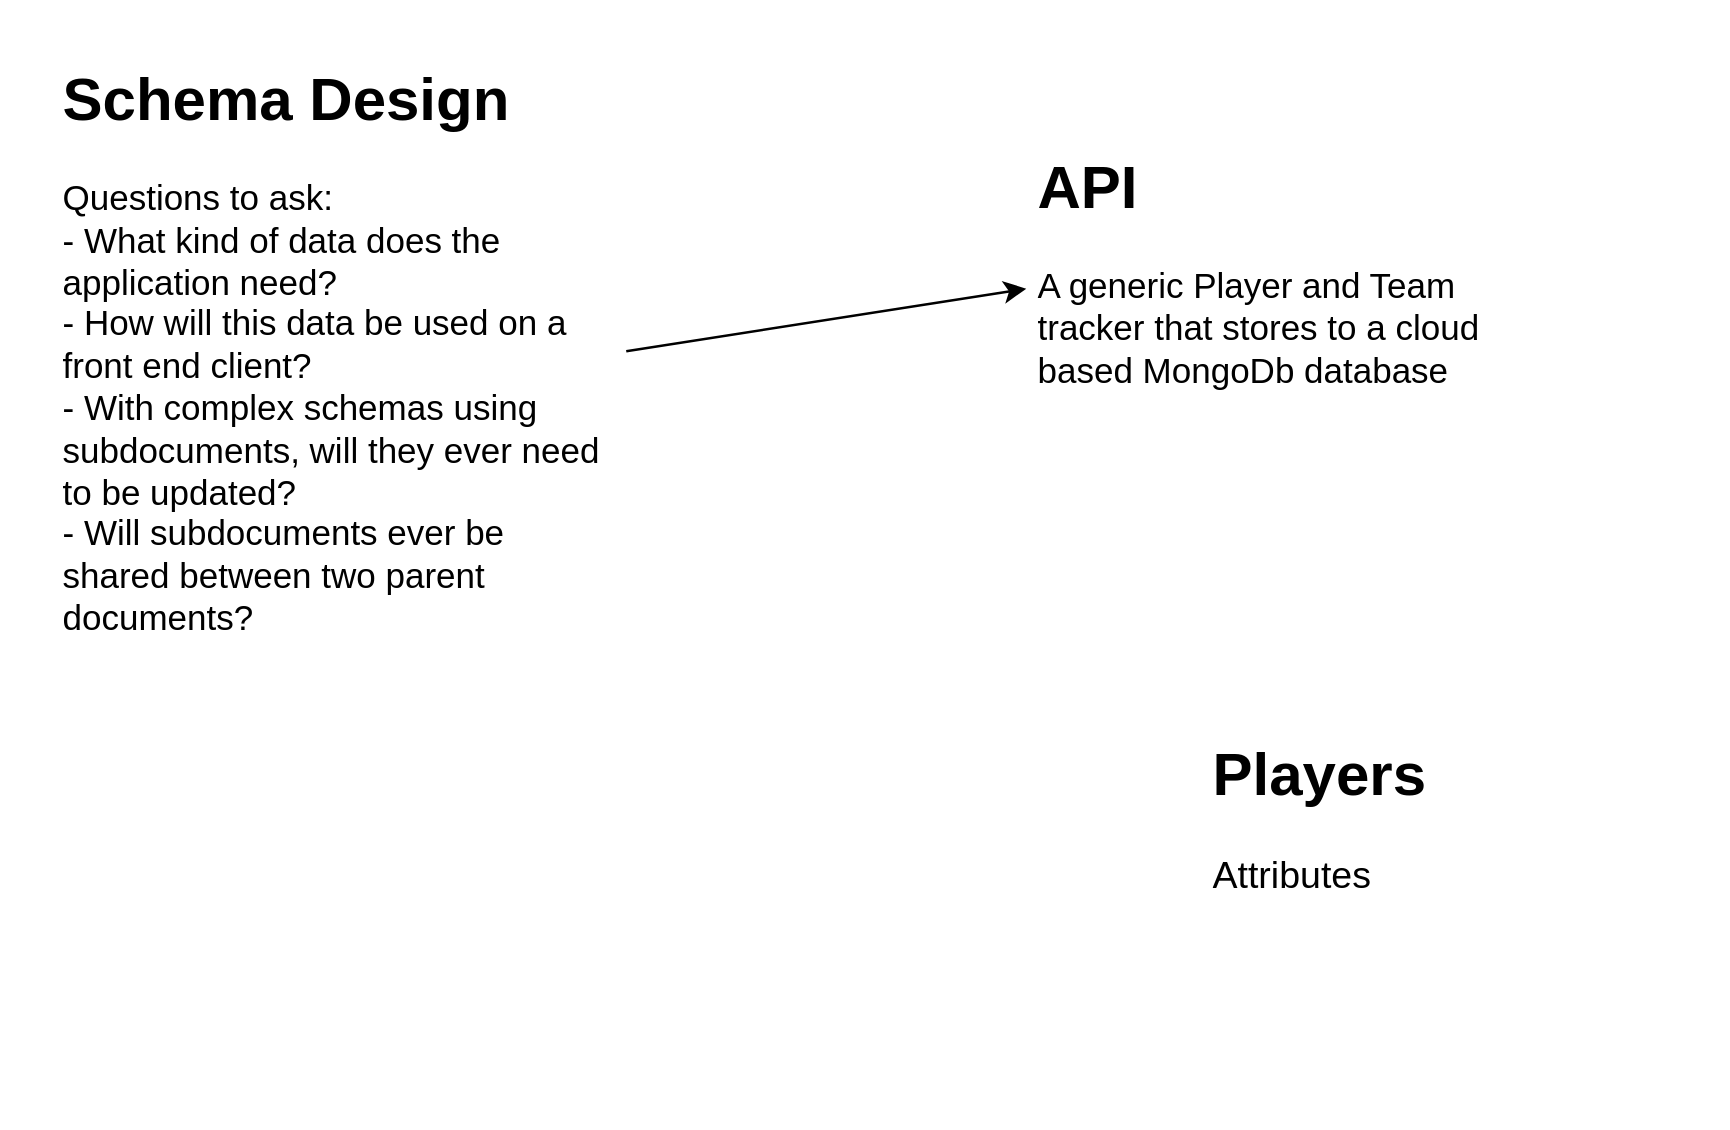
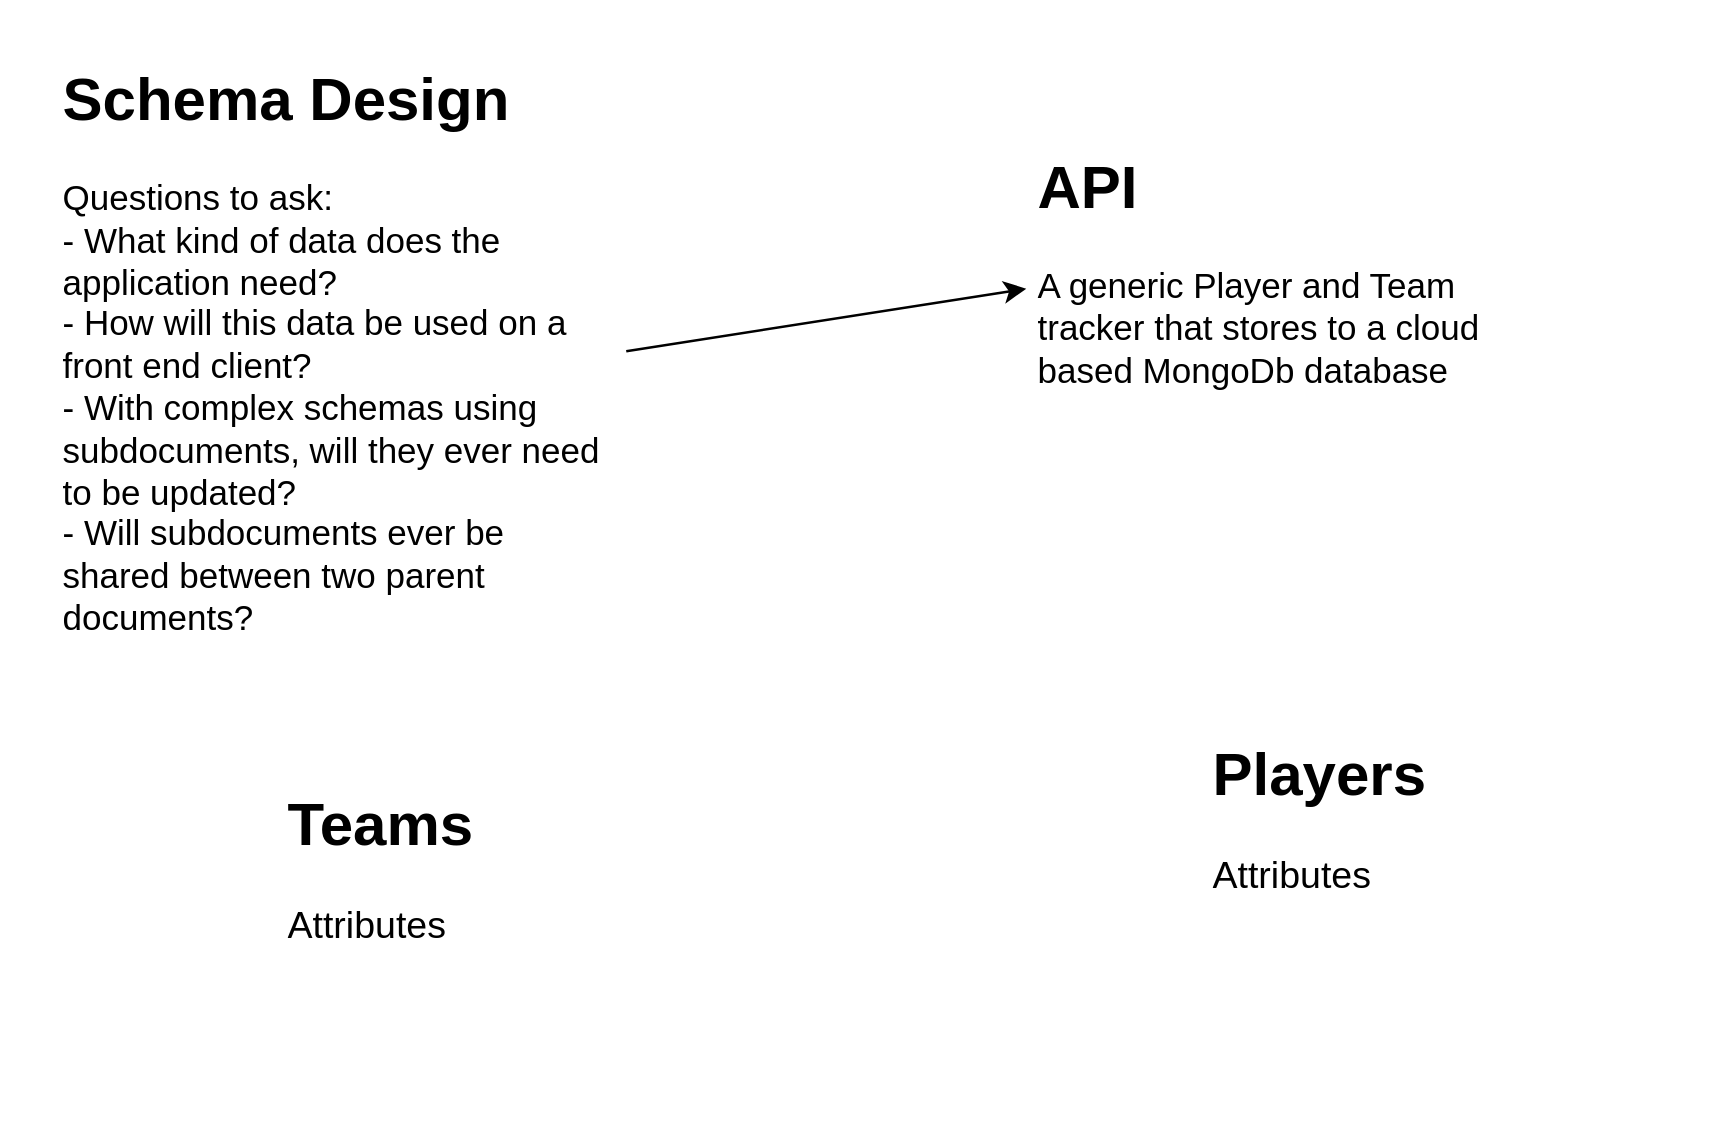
node "TeamsAttributes": added
